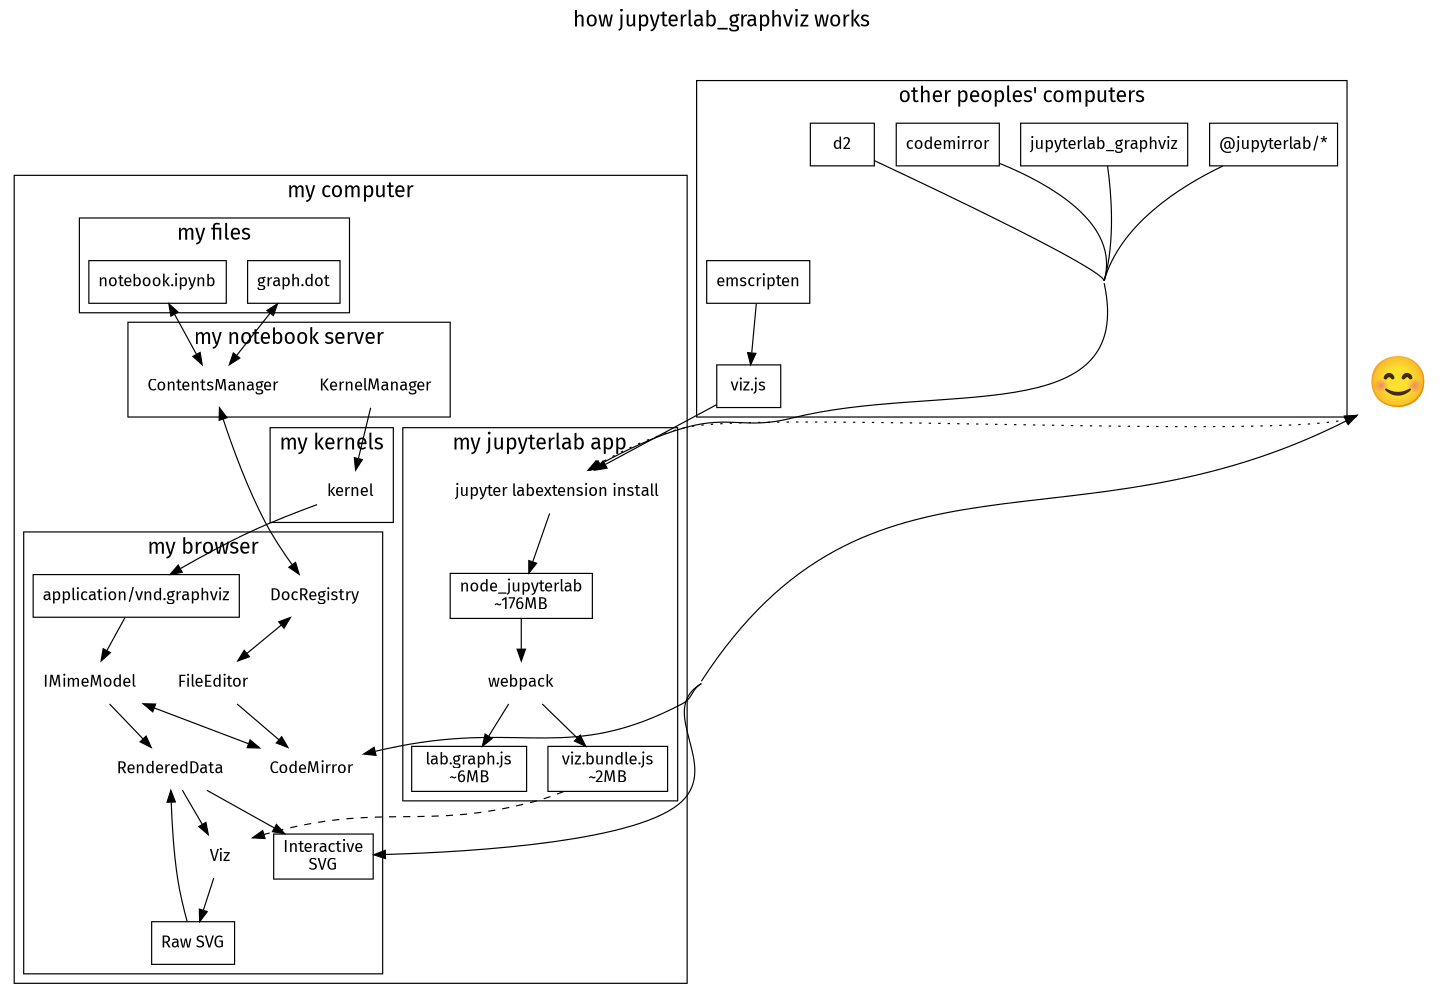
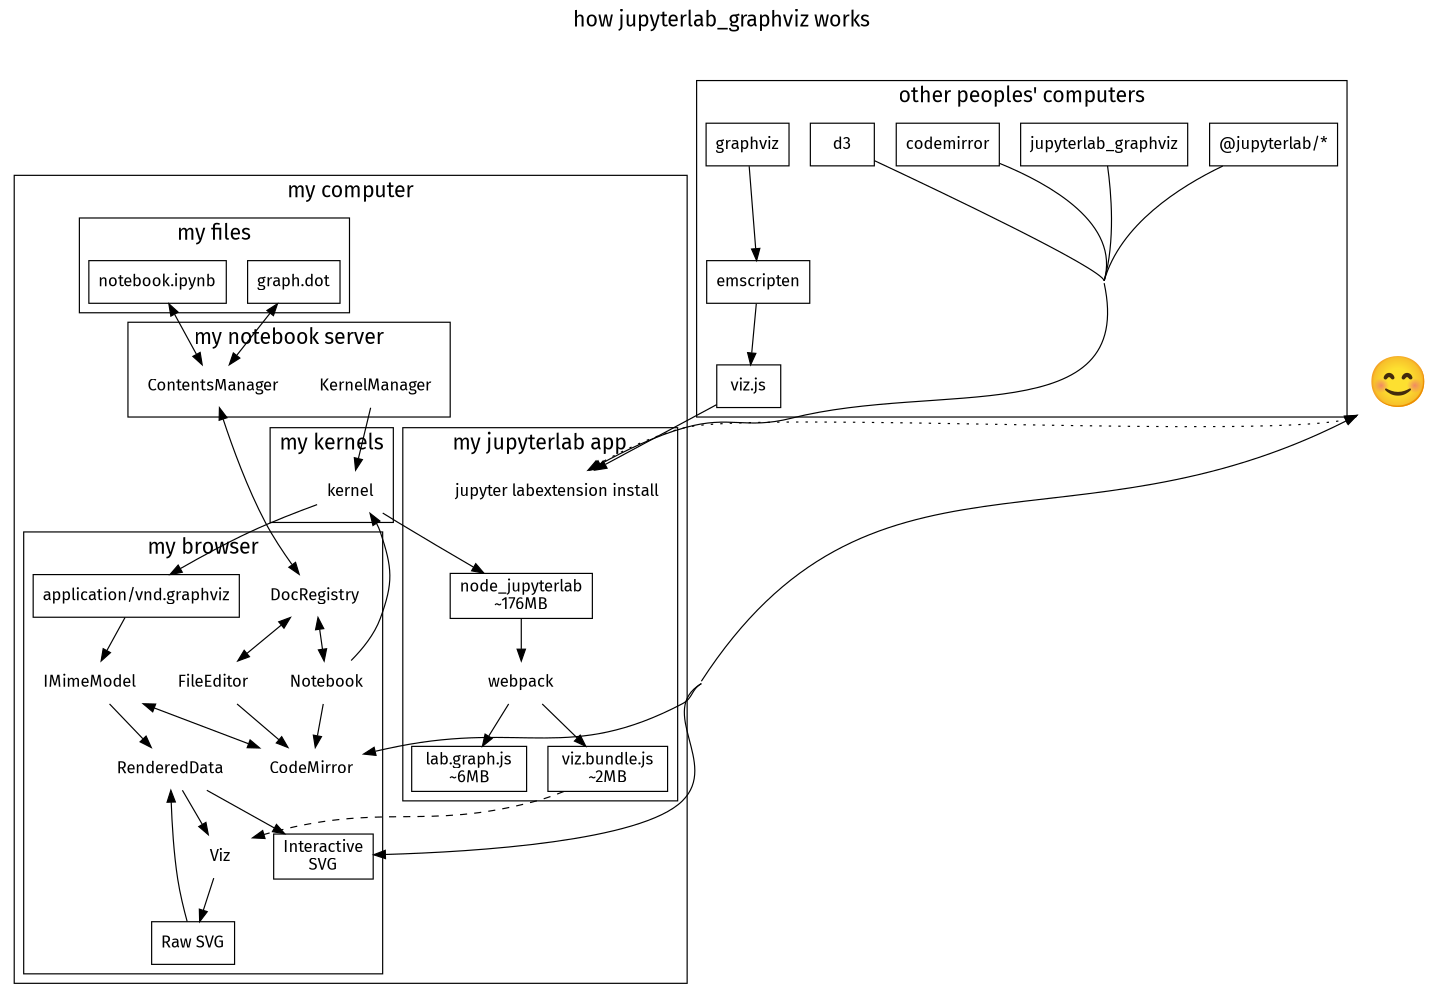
node "graphviz": added
node "d2": label "d2" -> "d3"
edge "jupyter labextension install" -> "node_jupyterlab ~176MB": now "kernel" -> "node_jupyterlab ~176MB"
node "Notebook": added
